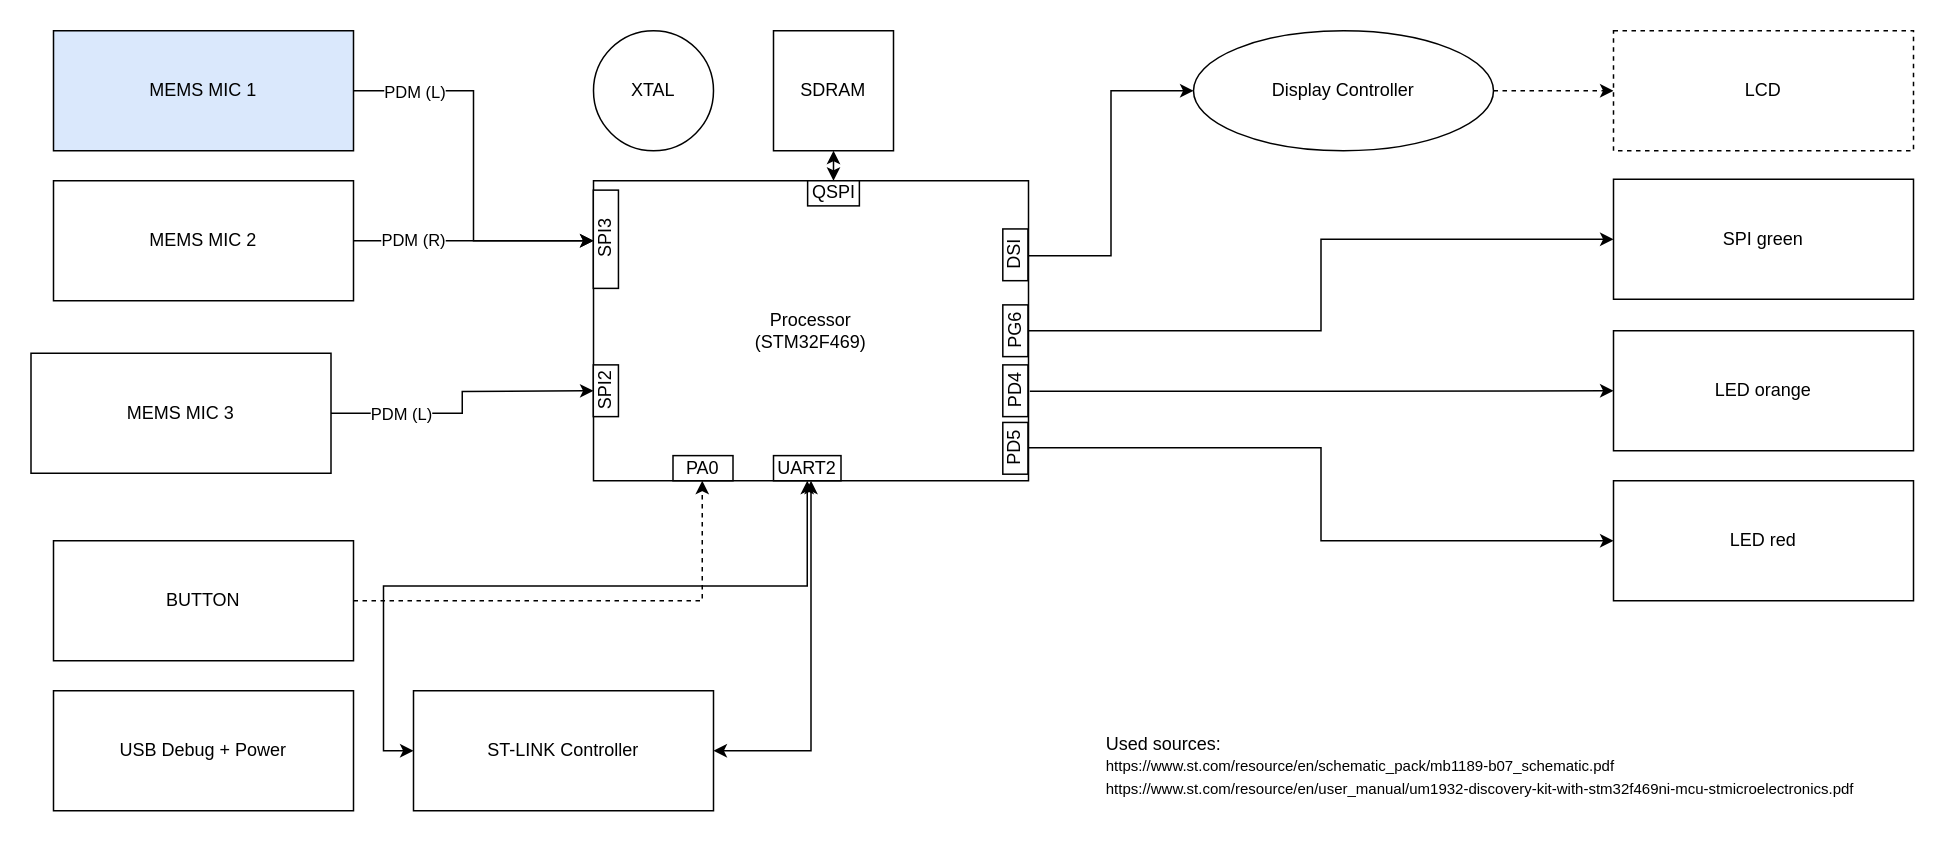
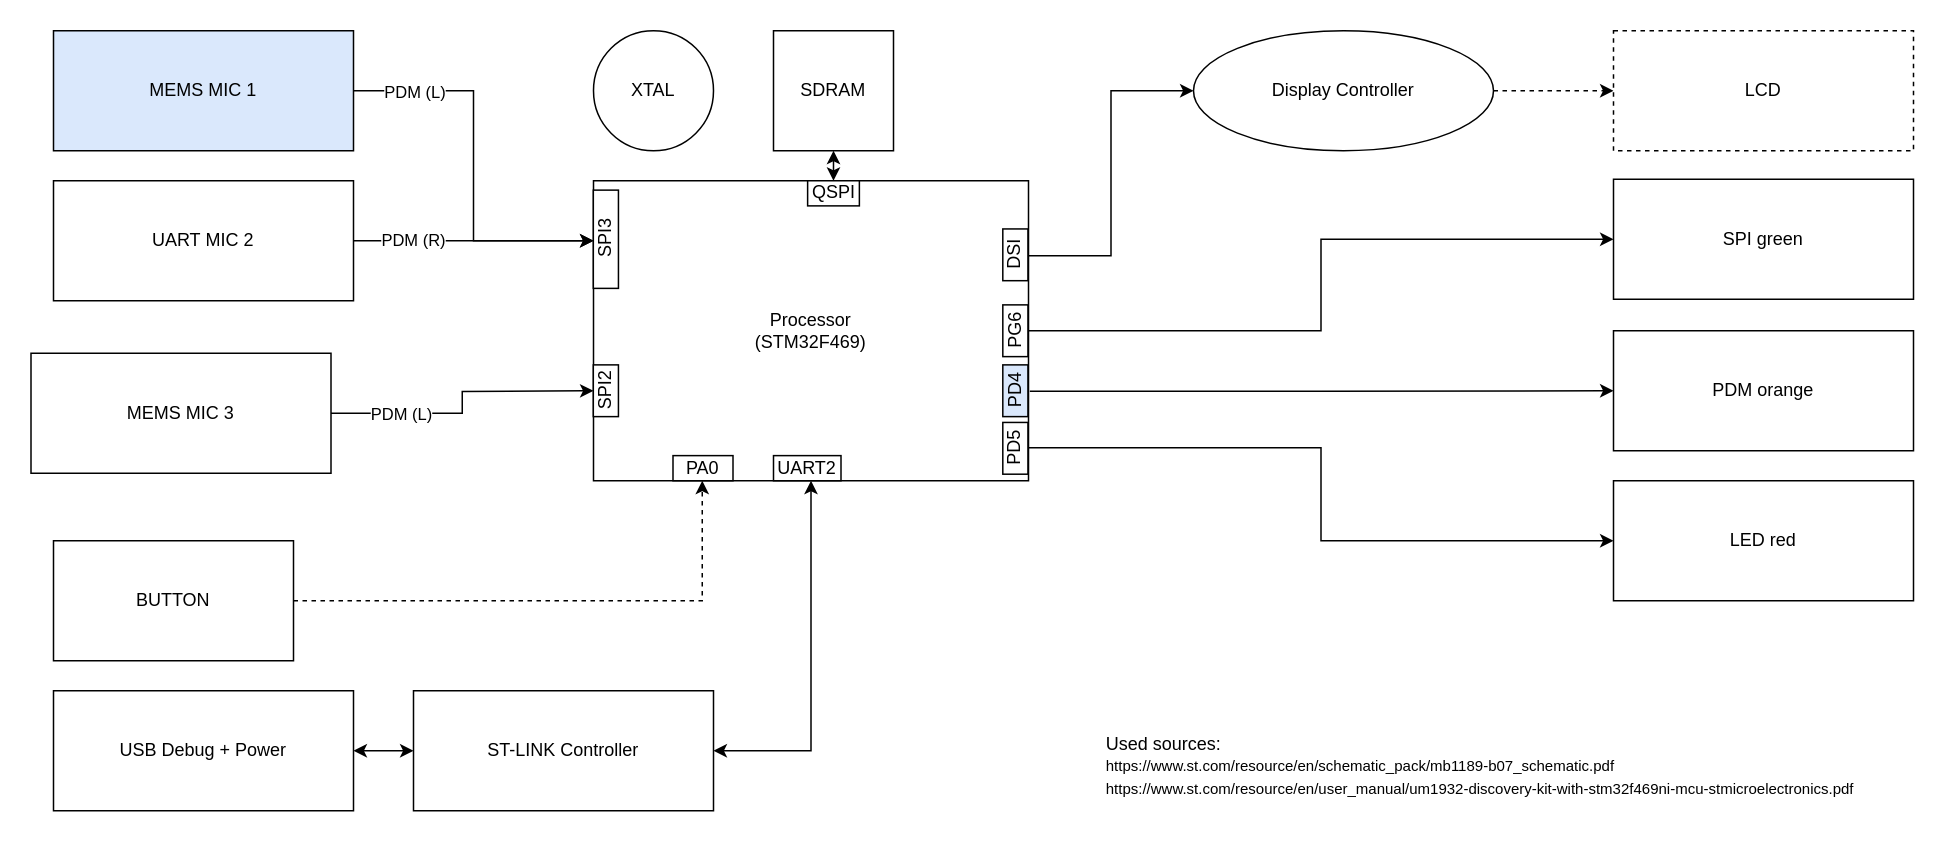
node "MEMS MIC 2": label "MEMS MIC 2" -> "UART MIC 2"
node "PD4": fillcolor #ffffff -> #dae8fc
node "LED orange": label "LED orange" -> "PDM orange"
edge "UART2" -- "ST-LINK Controller": now "USB Debug + Power" -- "ST-LINK Controller"
node "BUTTON": size 300x120 -> 240x120
